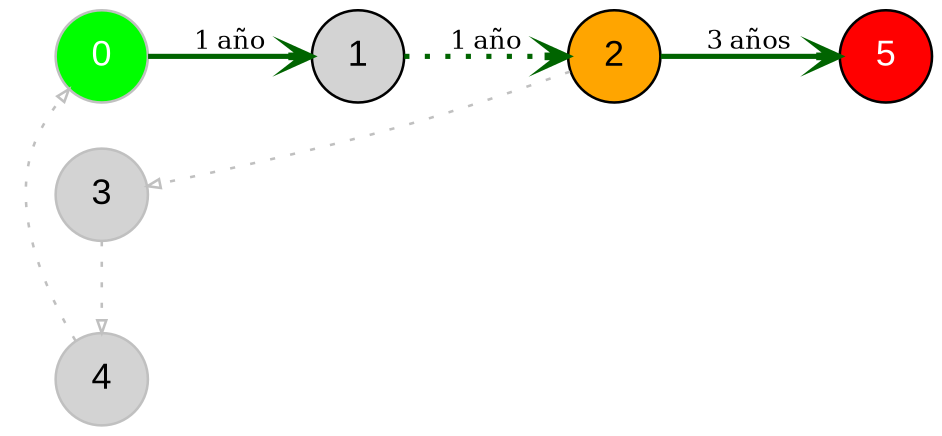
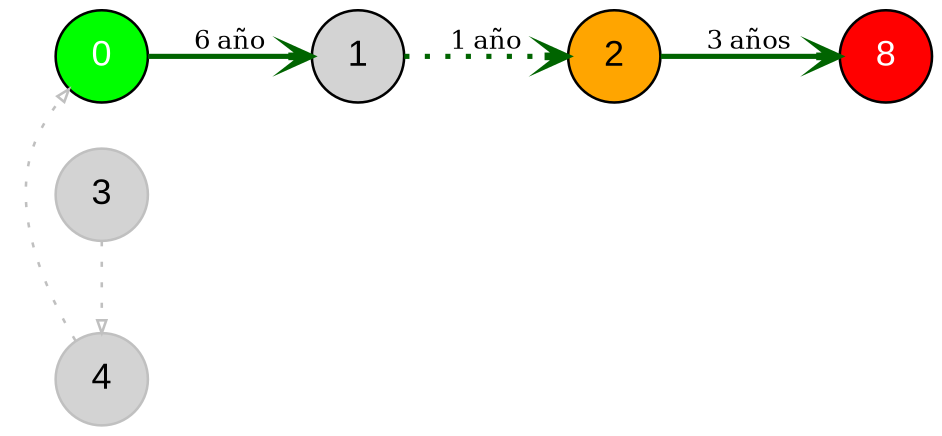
edge "0" -> "1": label "1 año" -> "6 año"
node "0": color gray -> black
node "5": label "5" -> "8"
edge "2" -> "3": removed
